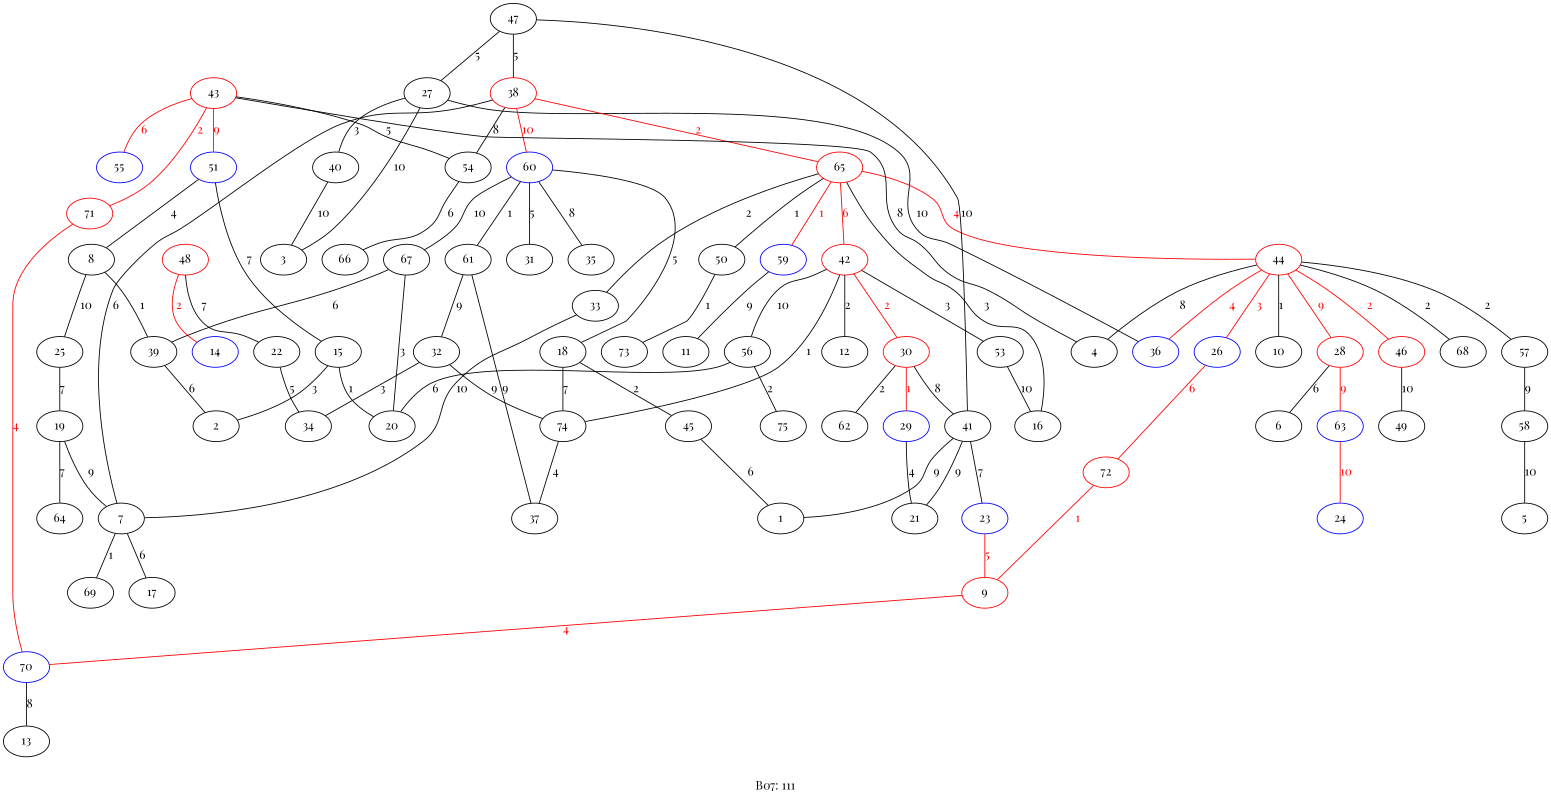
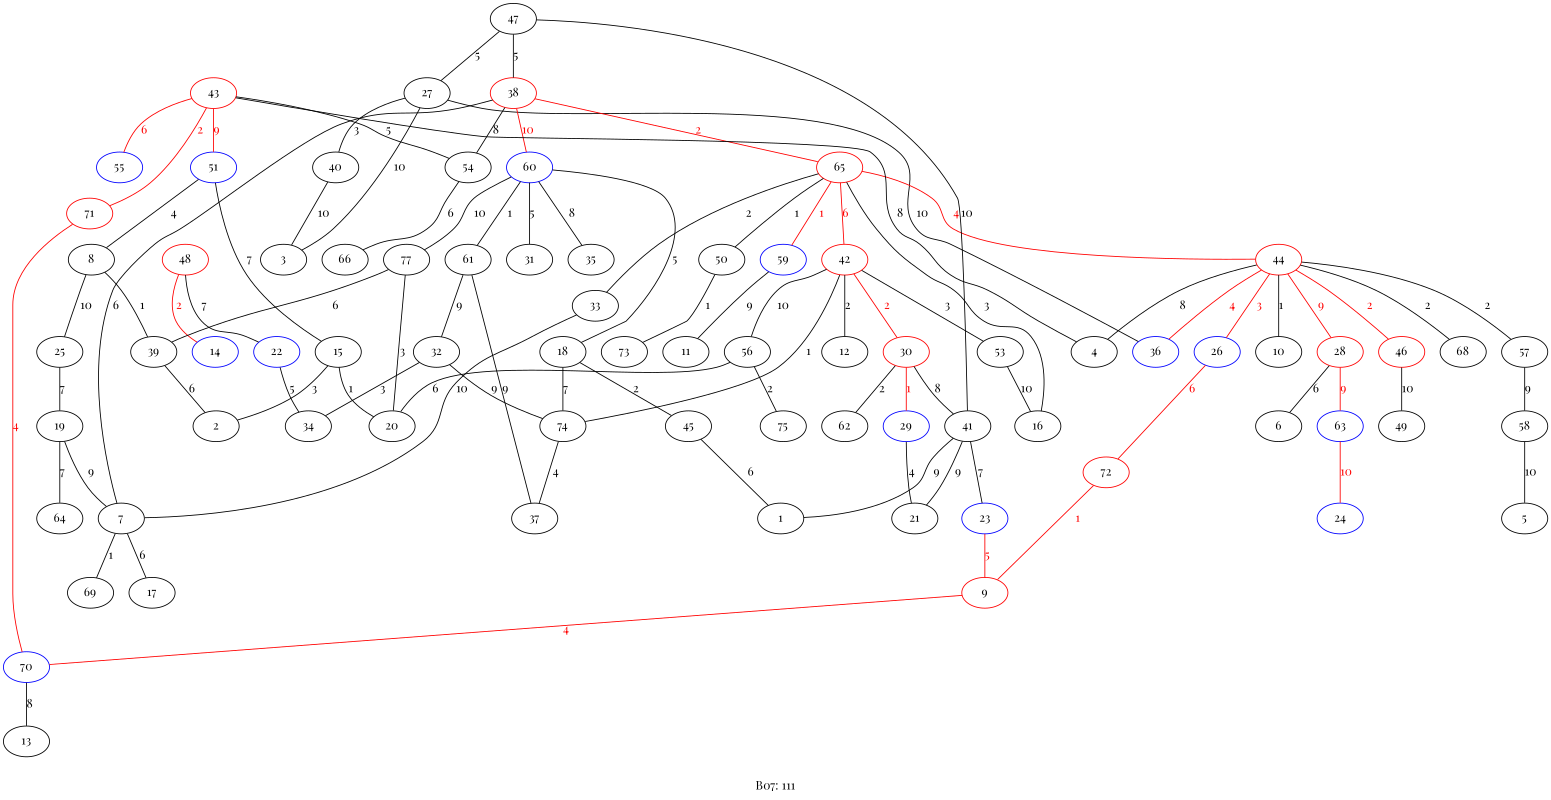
node "67": label "67" -> "77"
node "22": color black -> blue
